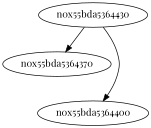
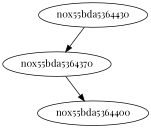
edge "n0x55bda5364430" -> "n0x55bda5364400": now "n0x55bda5364370" -> "n0x55bda5364400"
